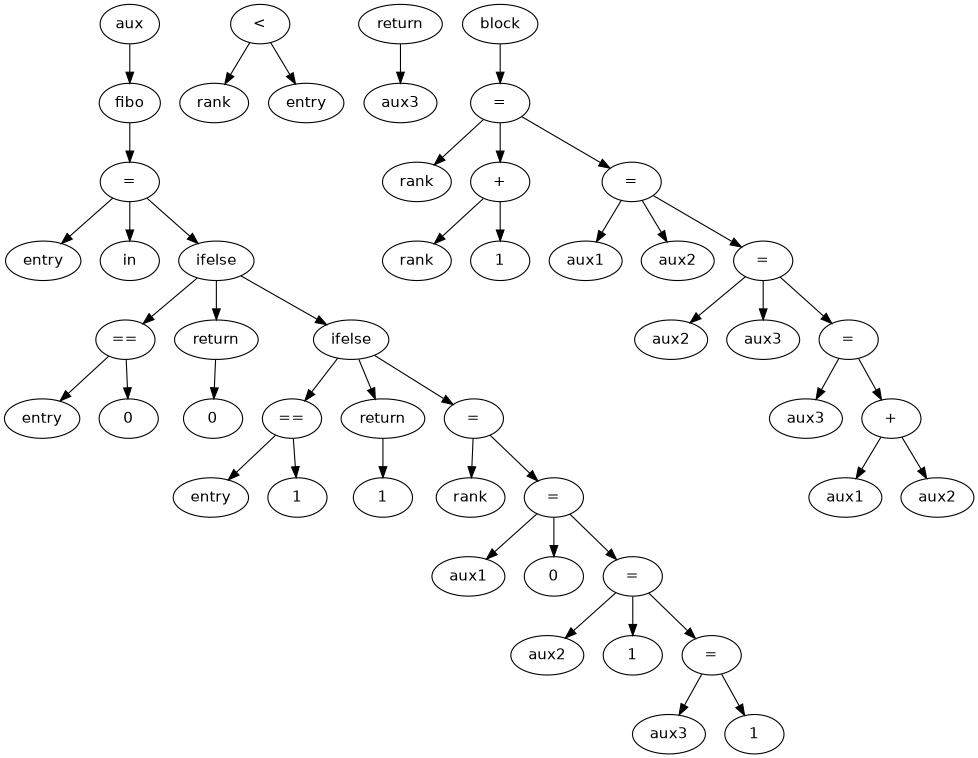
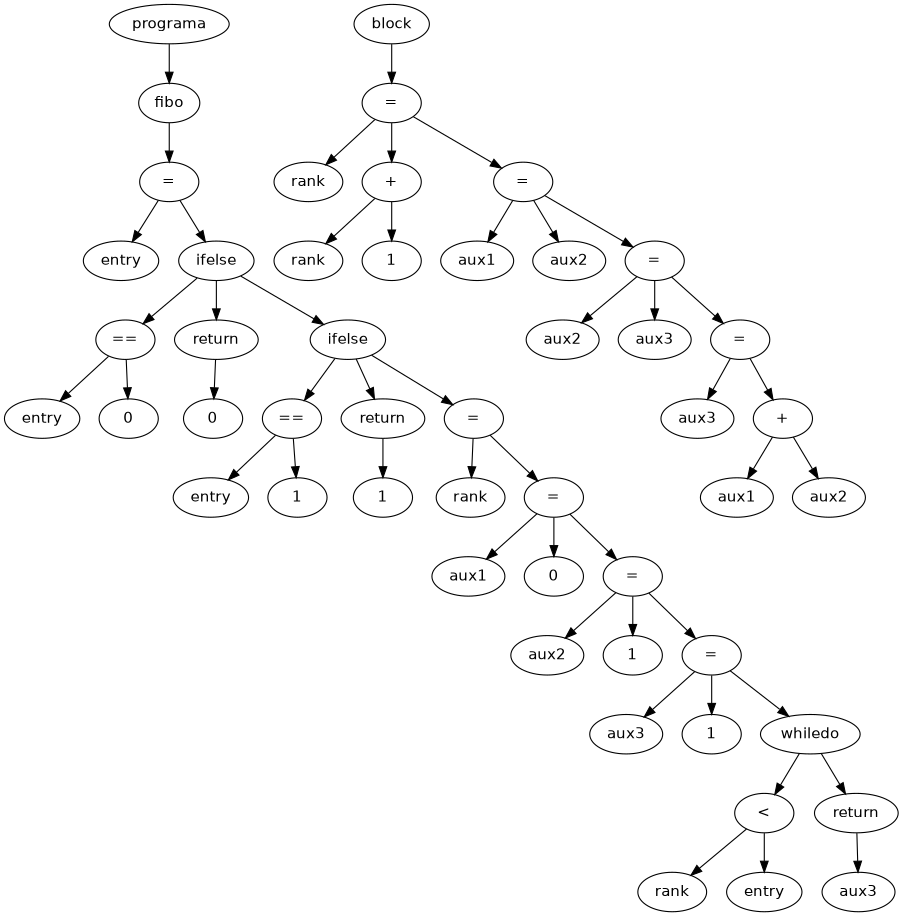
node "aux": label "aux" -> "programa"
node "in": removed
node "whiledo": added
